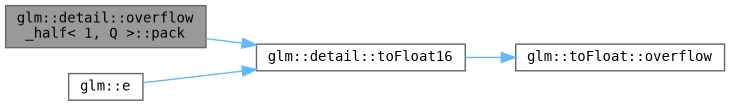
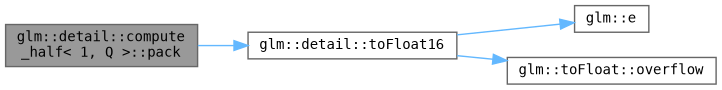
node "glm::detail::overflow _half< 1, Q >::pack": label "glm::detail::overflow _half< 1, Q >::pack" -> "glm::detail::compute _half< 1, Q >::pack"
edge "glm::e" -> "glm::detail::toFloat16": reversed
